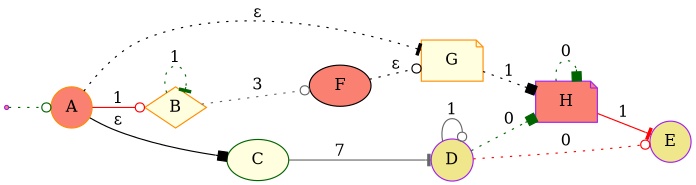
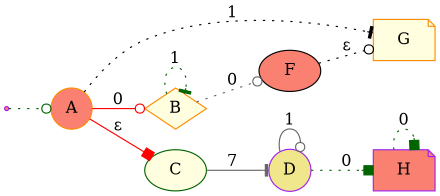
edge "A" -> "G": label "ε" -> "1"
edge "G" -> "H": removed, label "1"
edge "B" -> "F": label "3" -> "0"
edge "A" -> "B": label "1" -> "0"
edge "A" -> "C": color black -> red
node "E": removed
